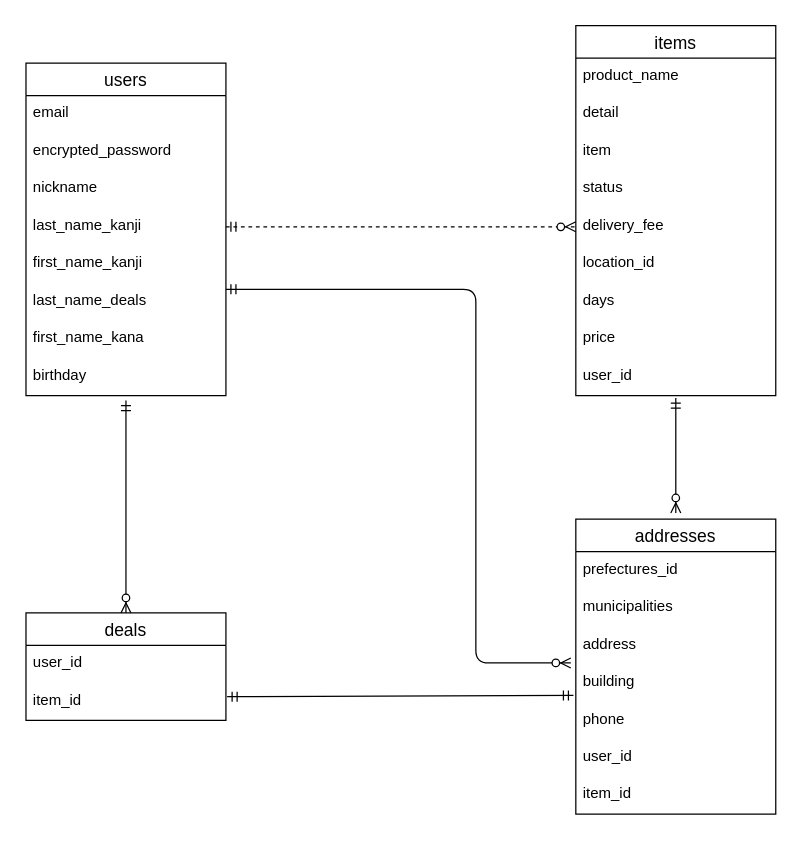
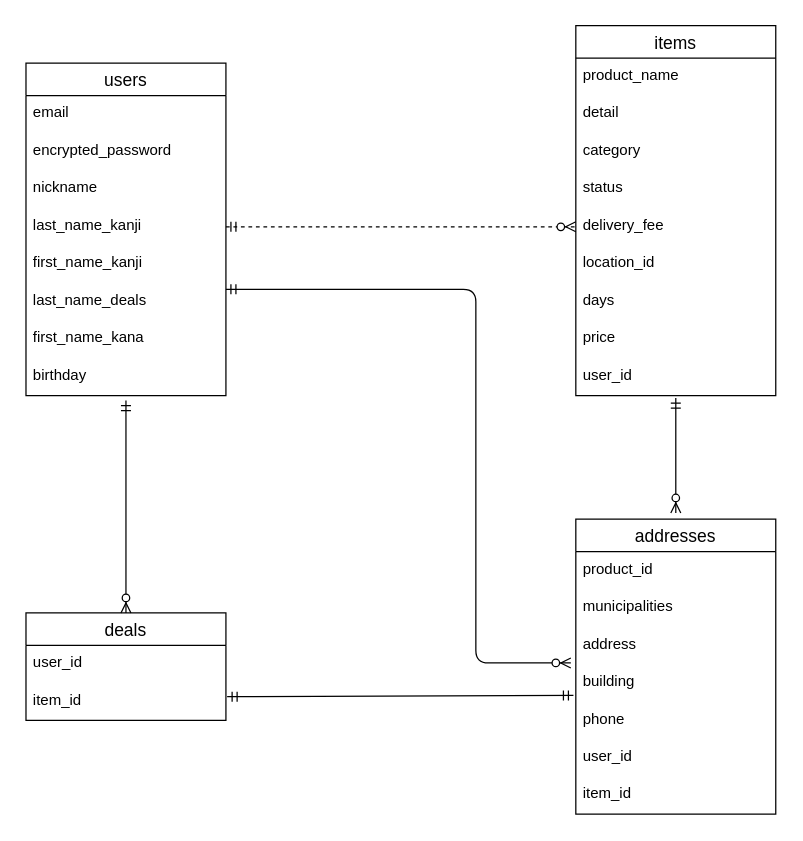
node "item": label "item" -> "category"
node "prefectures_id": label "prefectures_id" -> "product_id"
